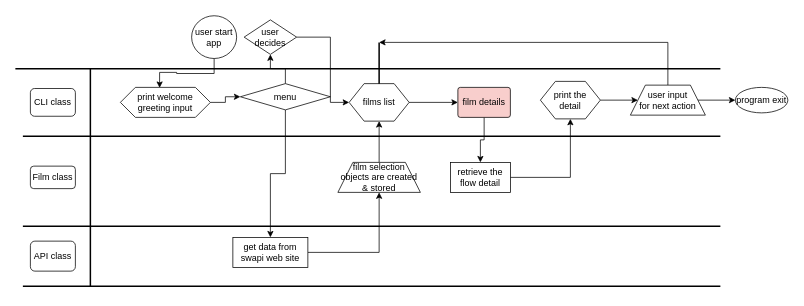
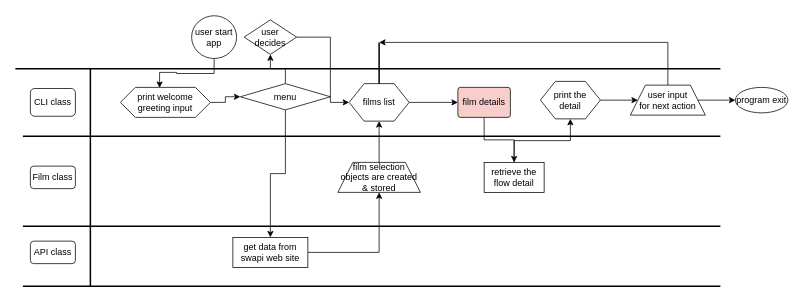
node "retrieve the flow detail": moved (480, 177) -> (514, 177)
node "API class": size 45x30 -> 45x23
